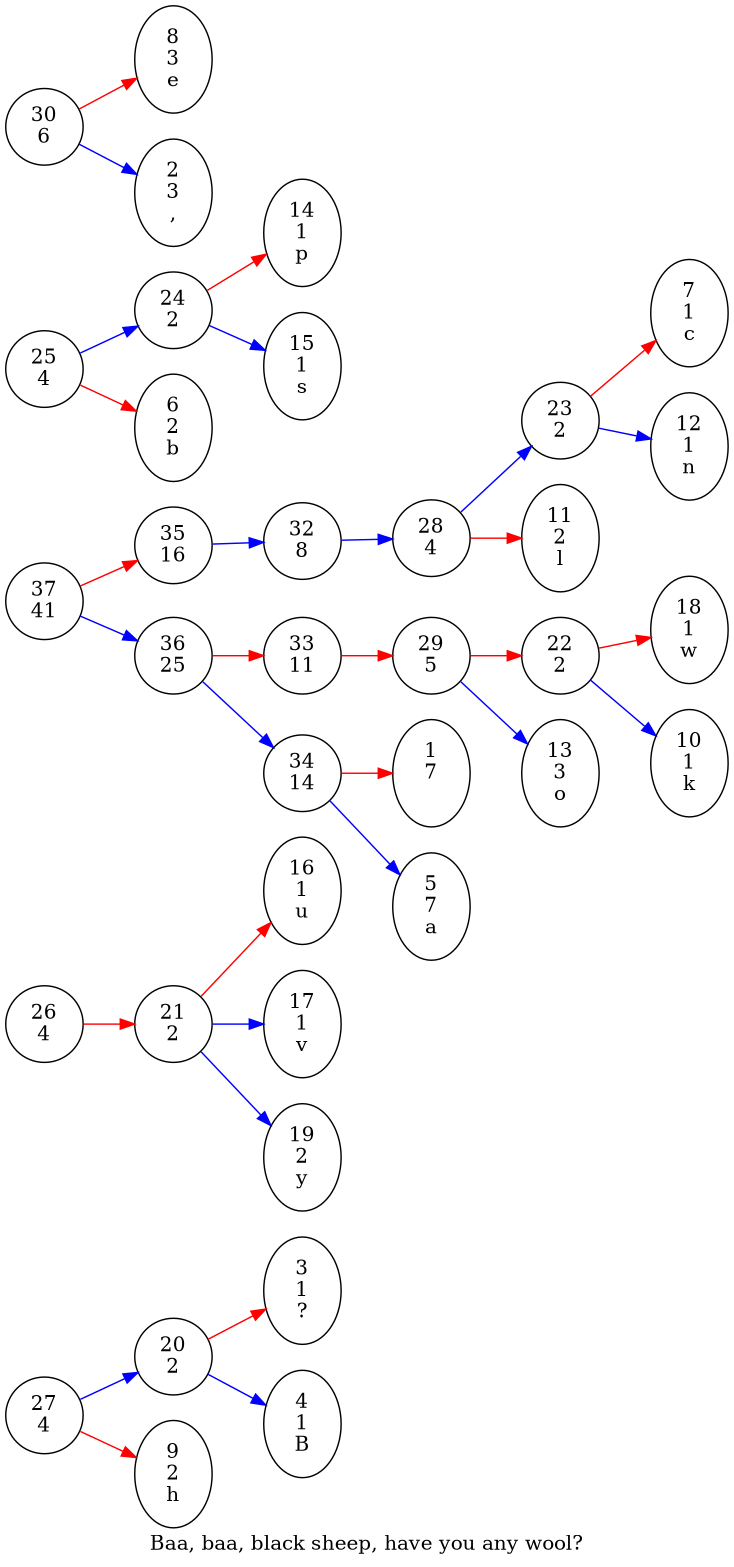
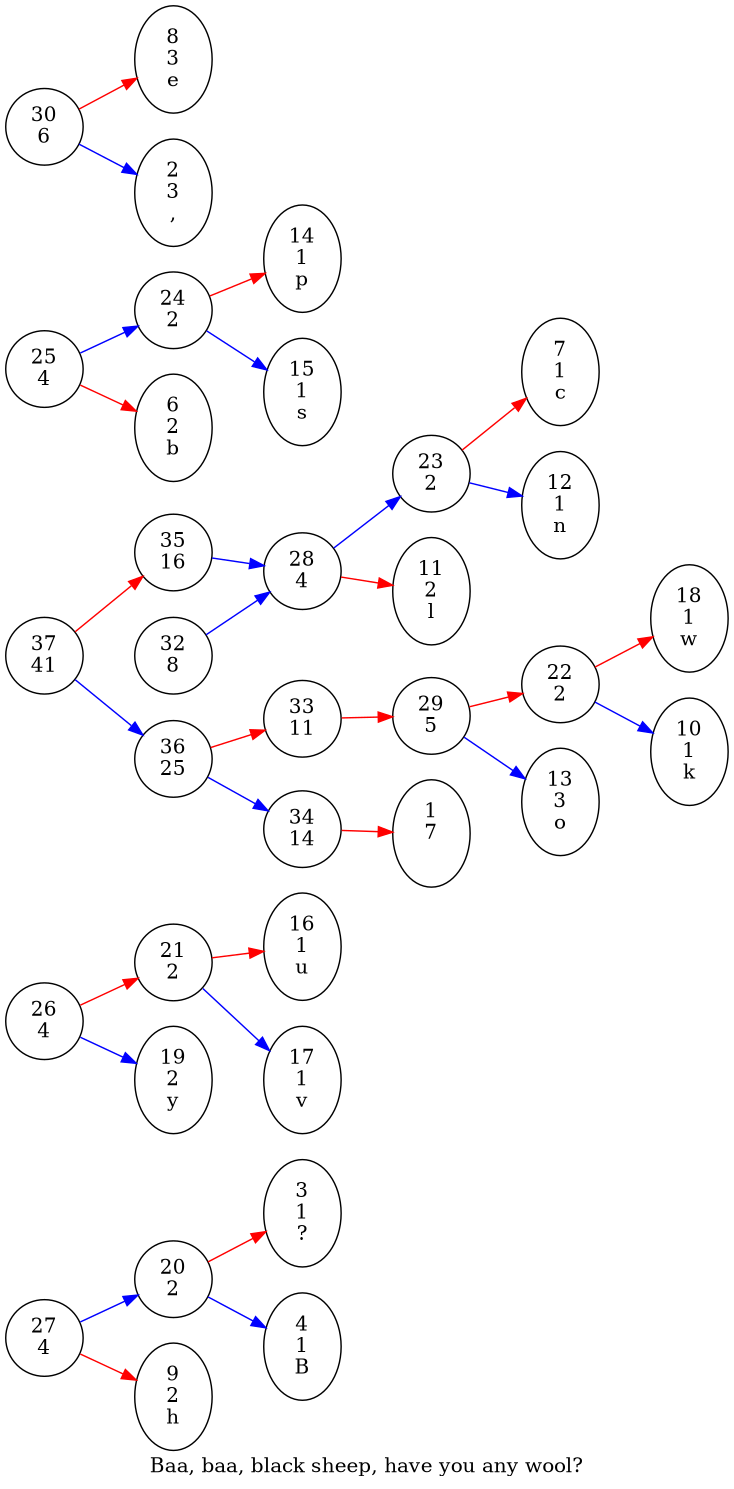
edge "35 16" -> "32 8": now "35 16" -> "28 4"
node "5 7 a": removed
edge "21 2" -> "19 2 y": now "26 4" -> "19 2 y"
